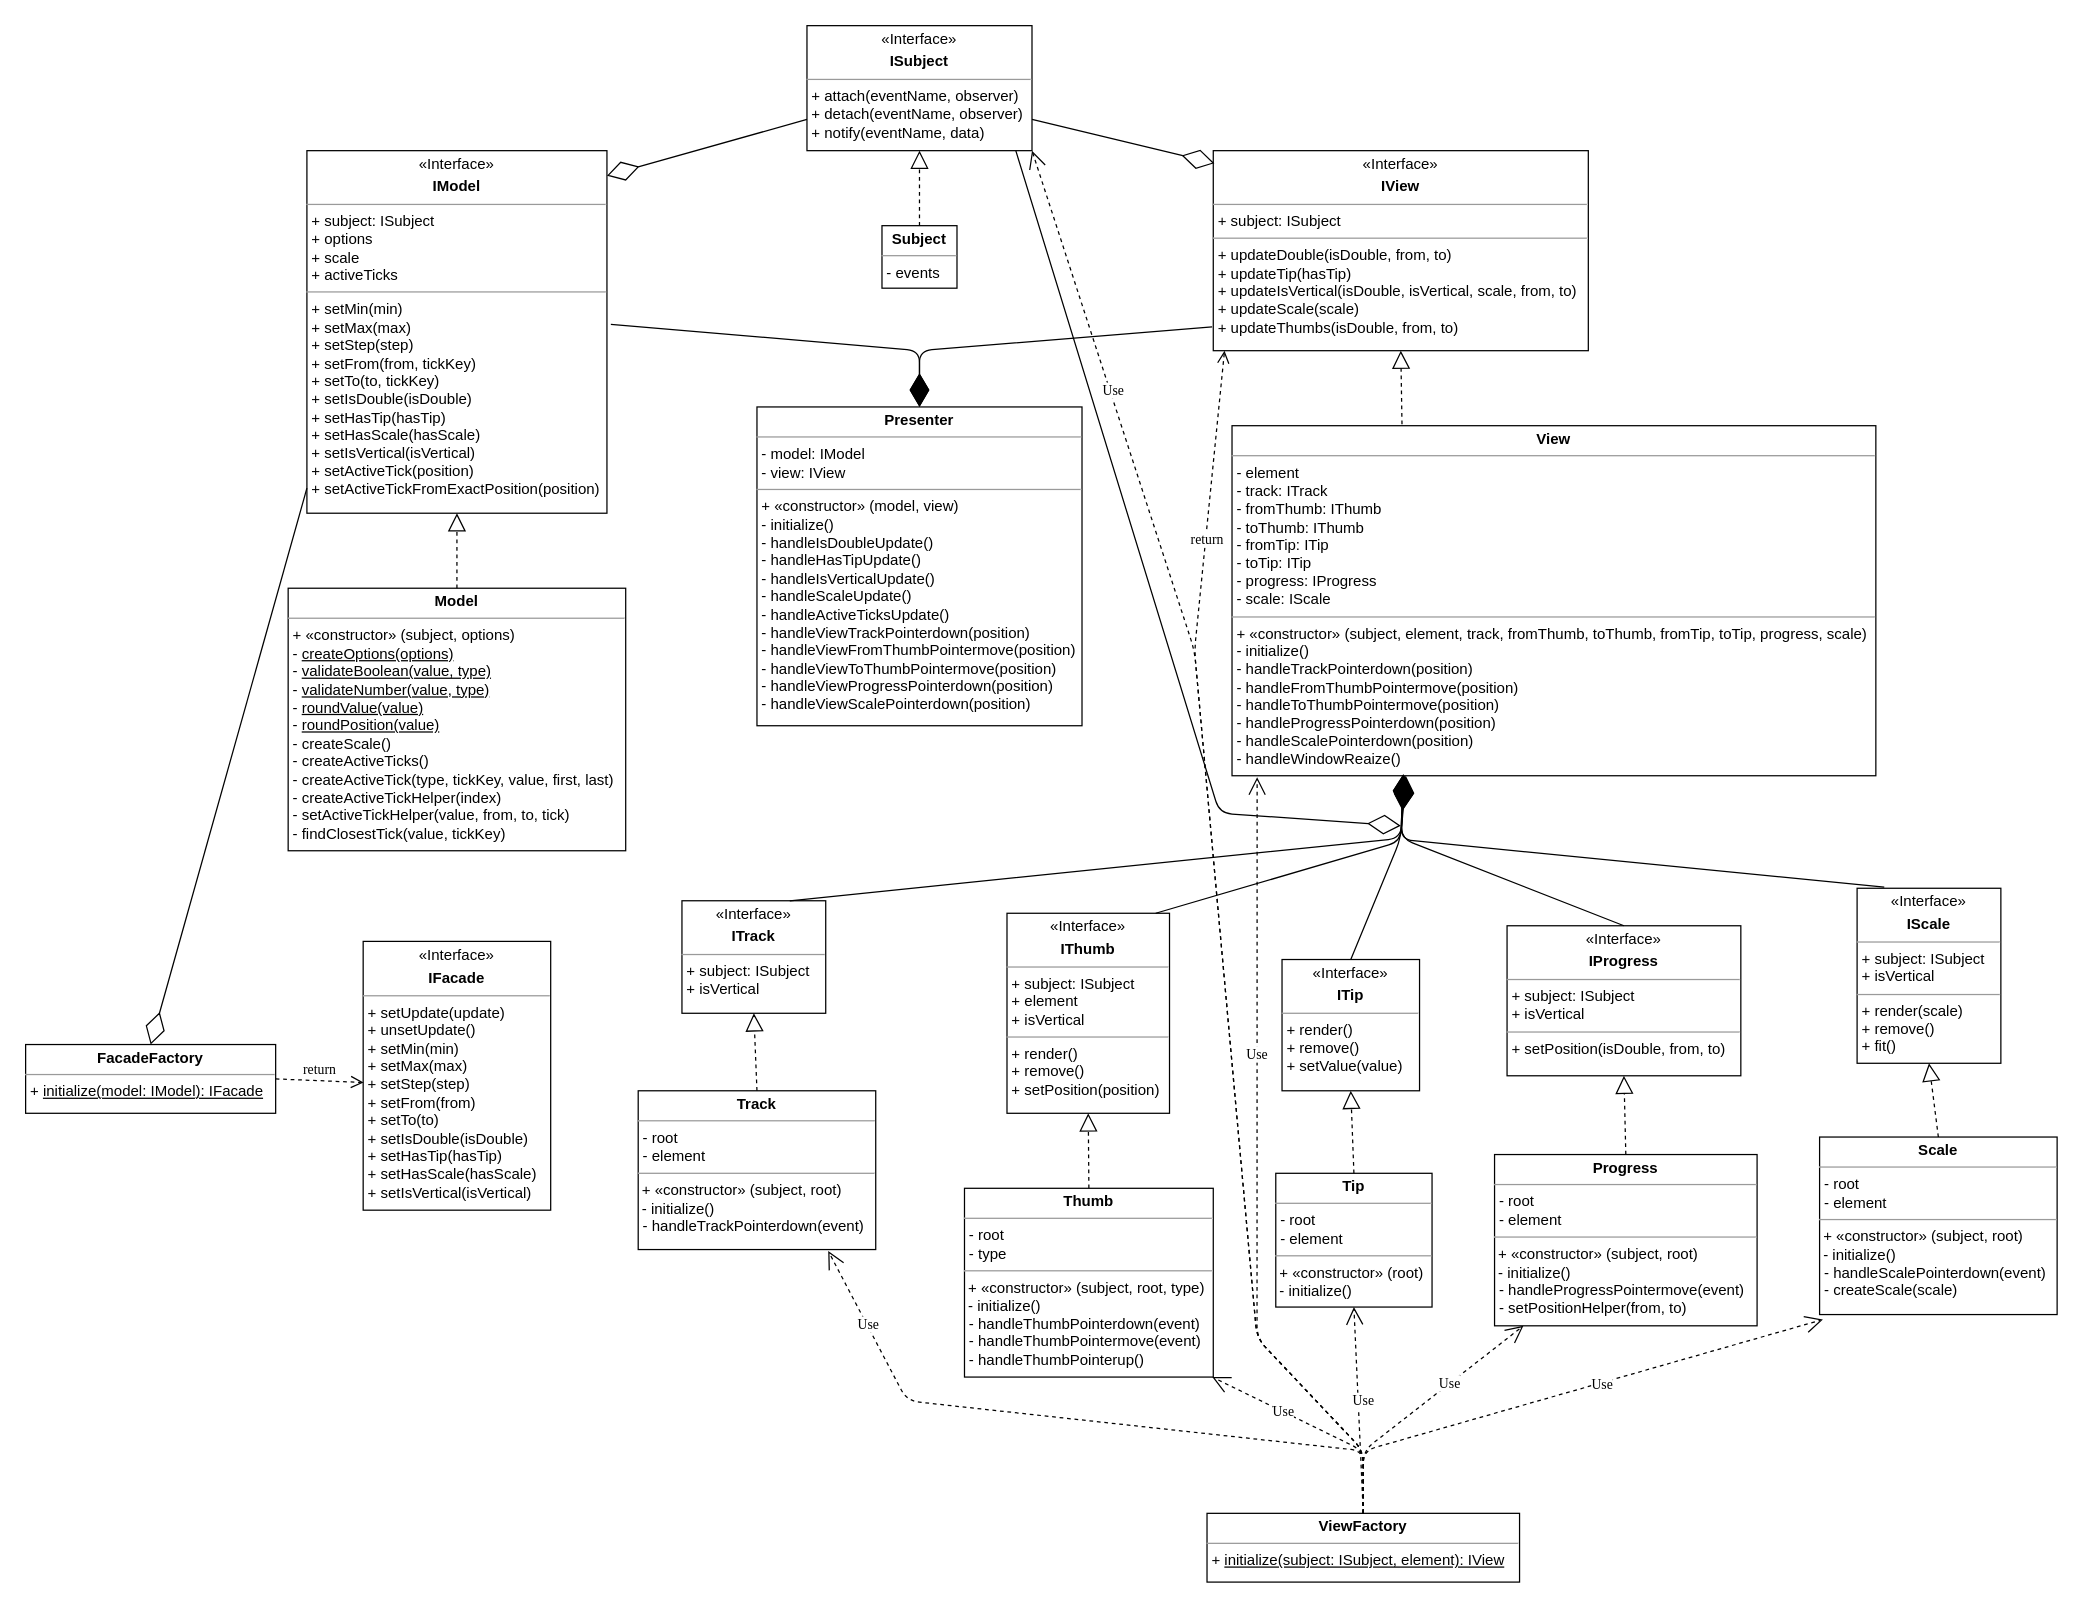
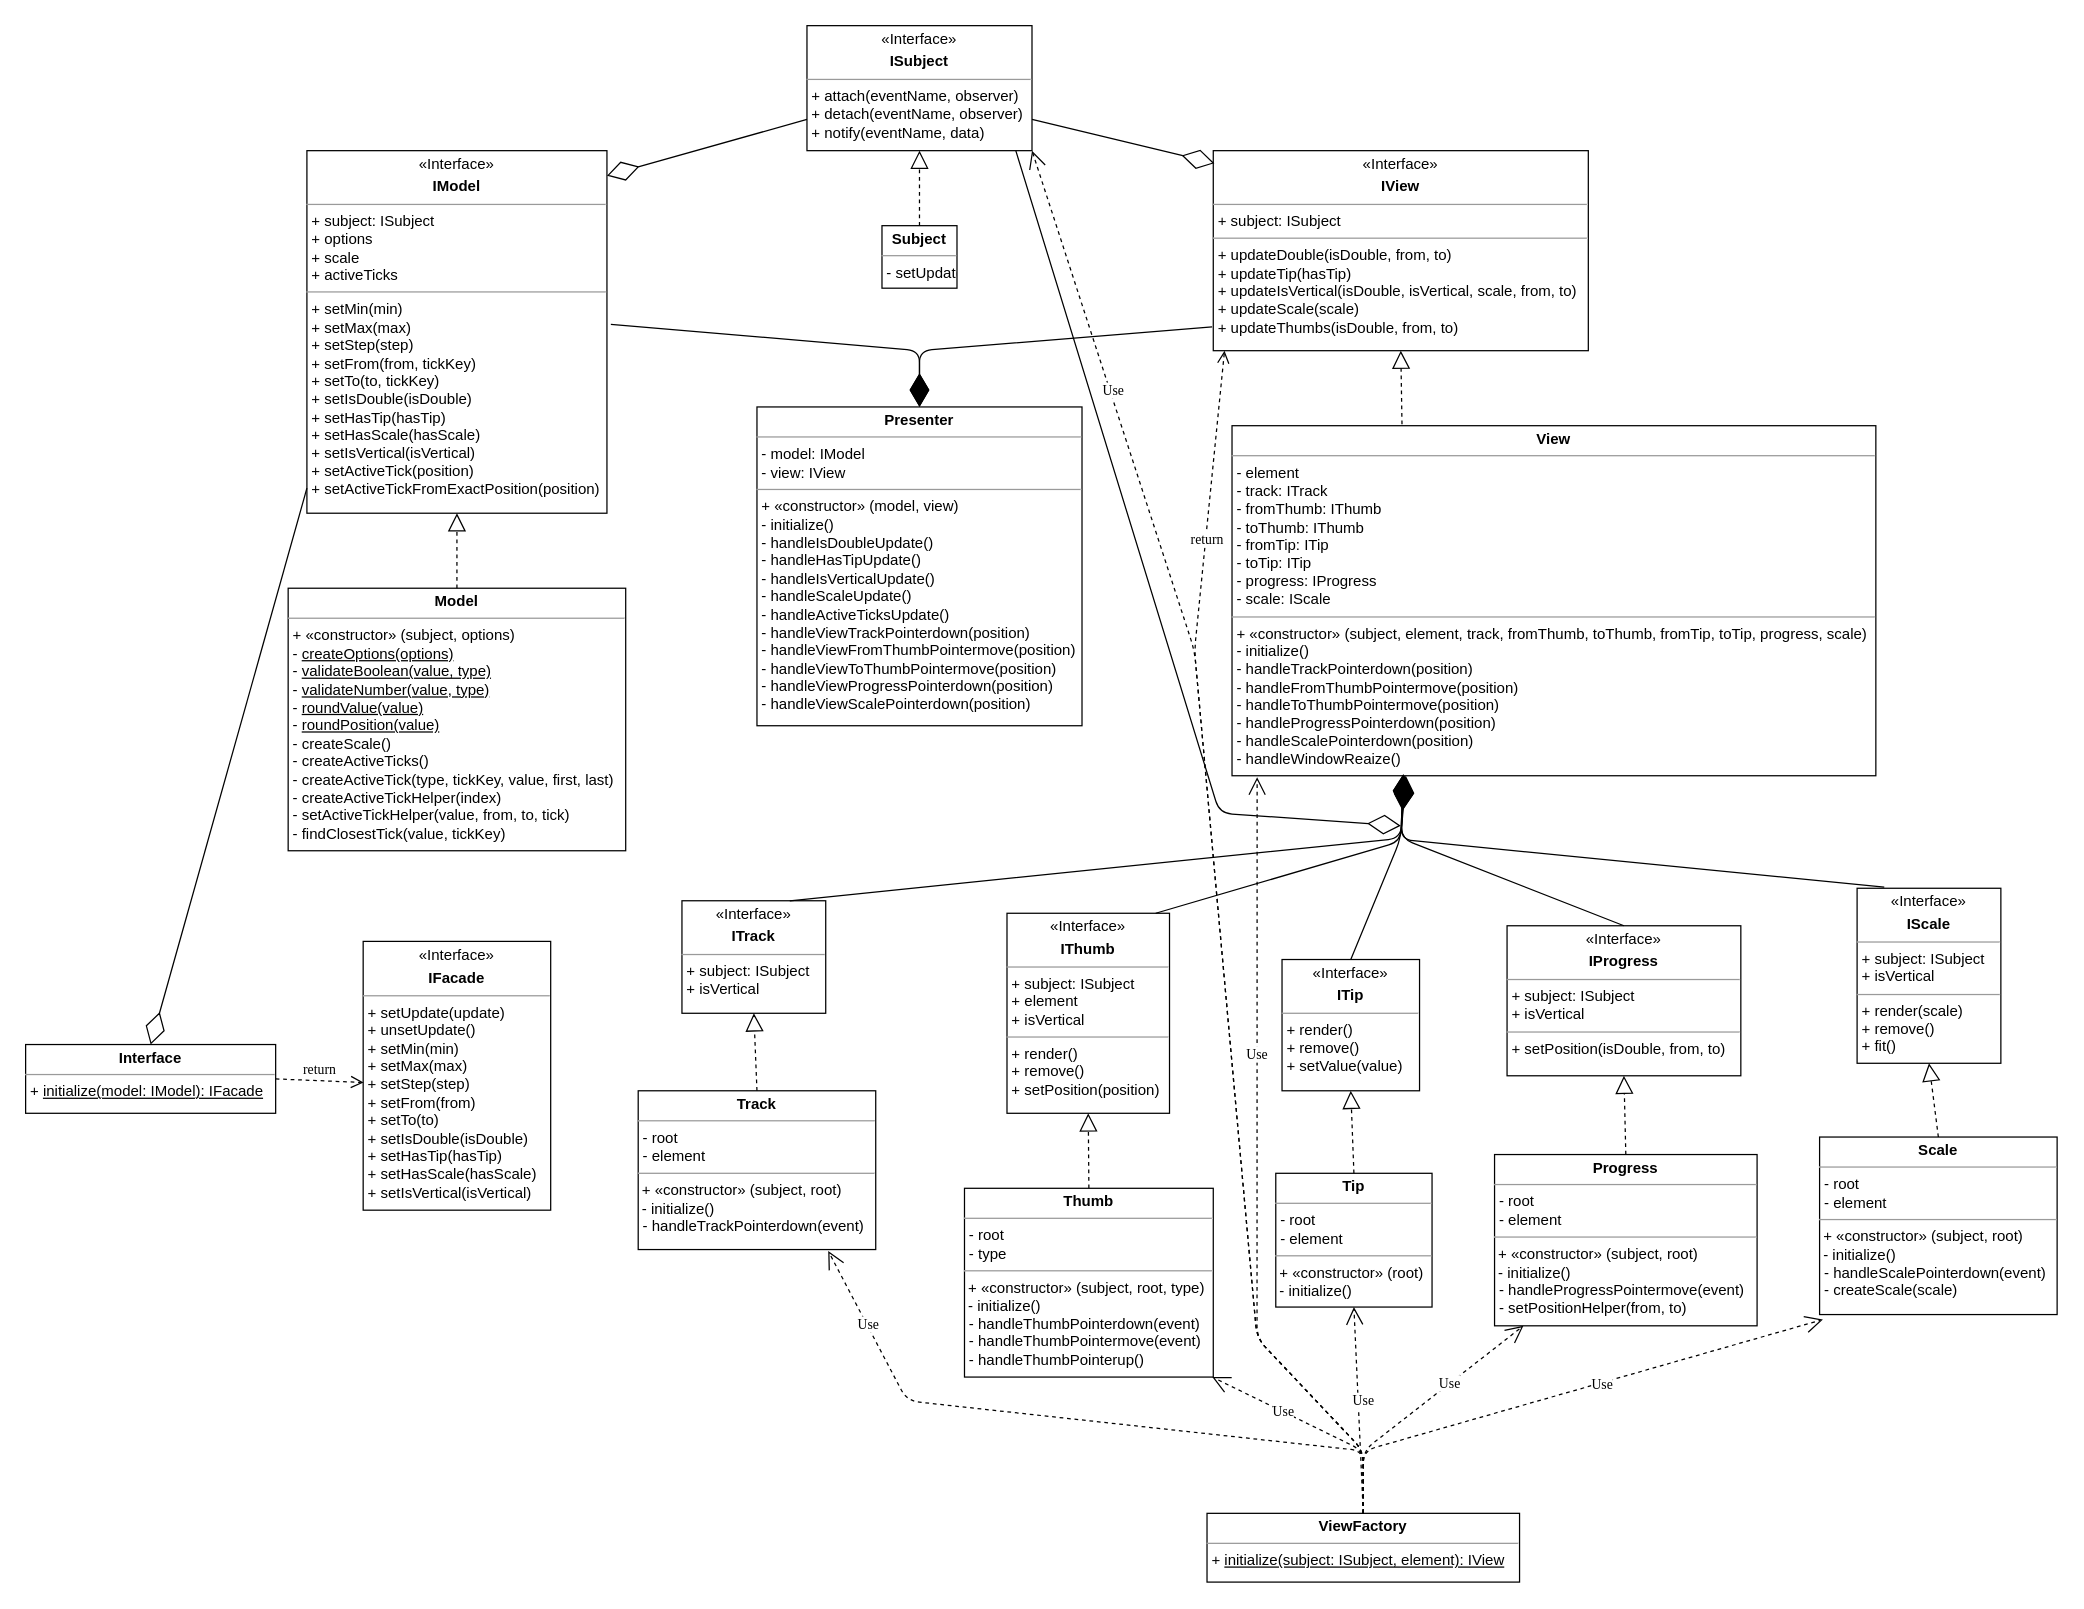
node "Subject - events": label "Subject - events" -> "Subject - setUpdate"
node "FacadeFactory + initialize(model: IModel): IFacade": label "FacadeFactory + initialize(model: IModel): IFacade" -> "Interface + initialize(model: IModel): IFacade"
